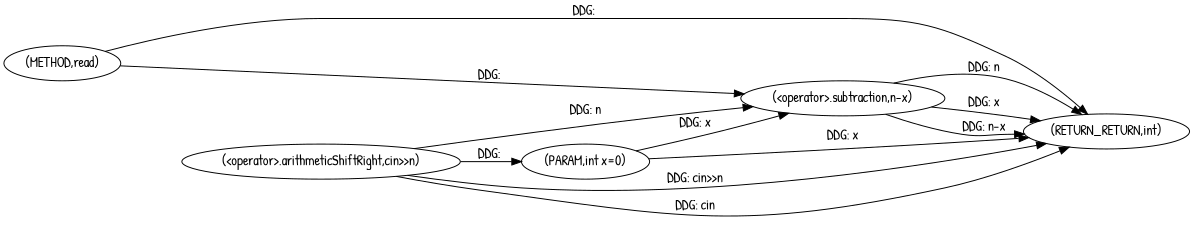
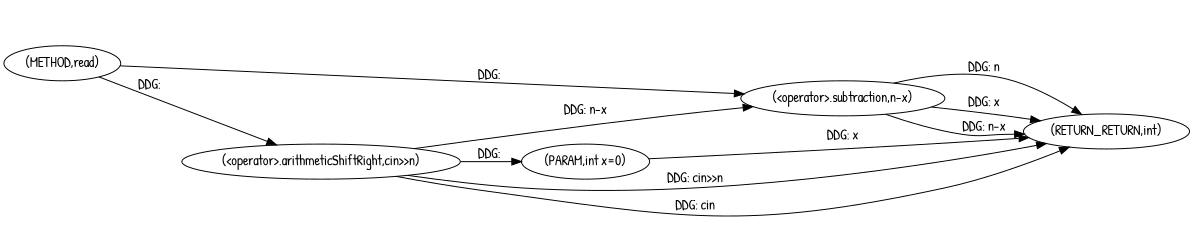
edge "(METHOD,read)" -> "(RETURN_RETURN,int)": now "(METHOD,read)" -> "(<operator>.arithmeticShiftRight,cin>>n)"
edge "(<operator>.arithmeticShiftRight,cin>>n)" -> "(<operator>.subtraction,n-x)": label "DDG: n" -> "DDG: n-x"
edge "(PARAM,int x=0)" -> "(<operator>.subtraction,n-x)": removed, label "DDG: x"
